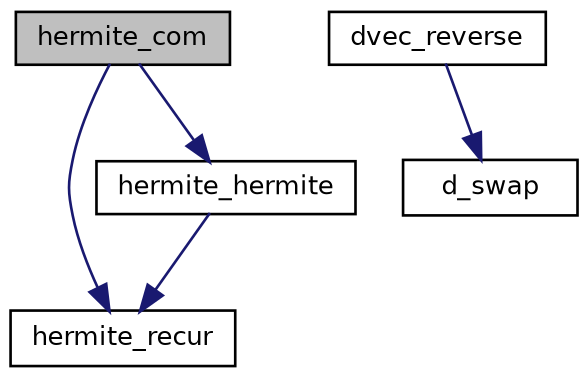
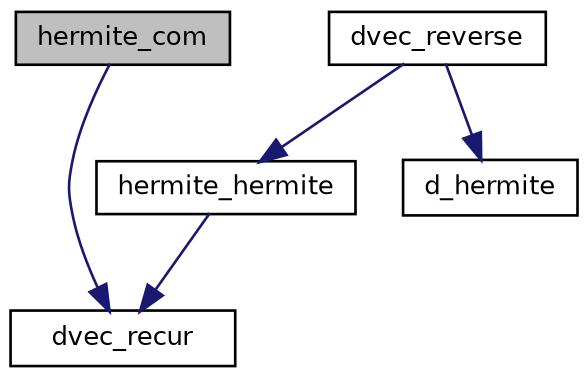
edge "hermite_com" -> "hermite_hermite": now "dvec_reverse" -> "hermite_hermite"
node "d_swap": label "d_swap" -> "d_hermite"
node "hermite_recur": label "hermite_recur" -> "dvec_recur"
